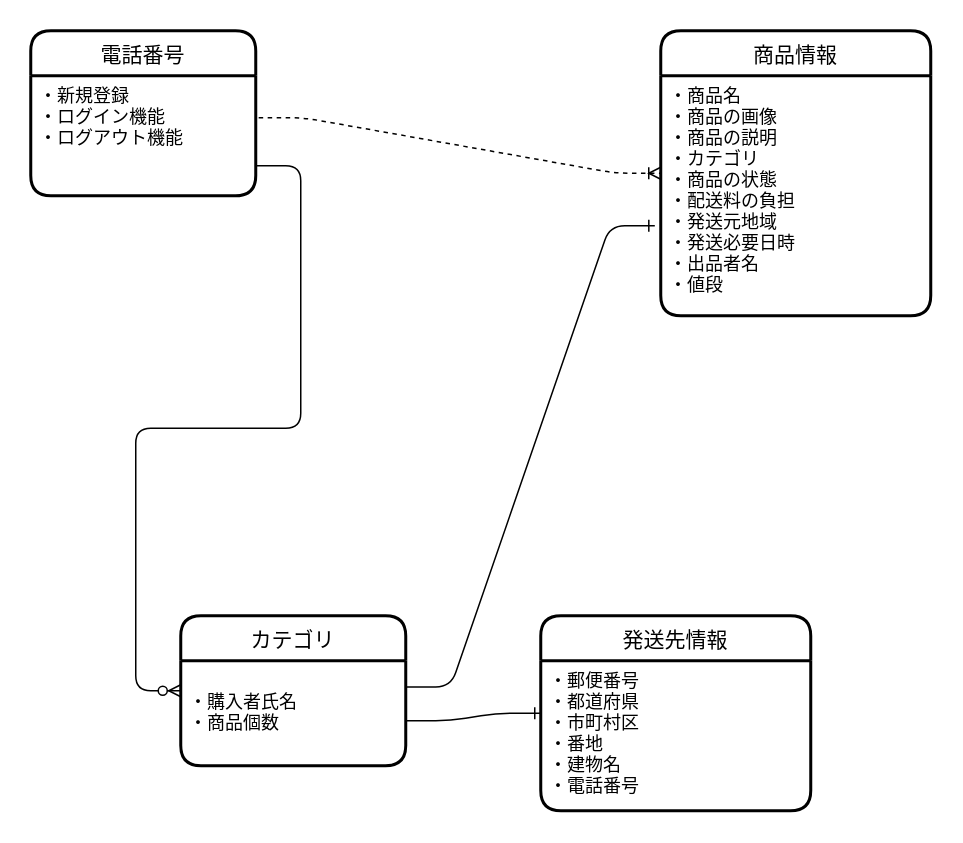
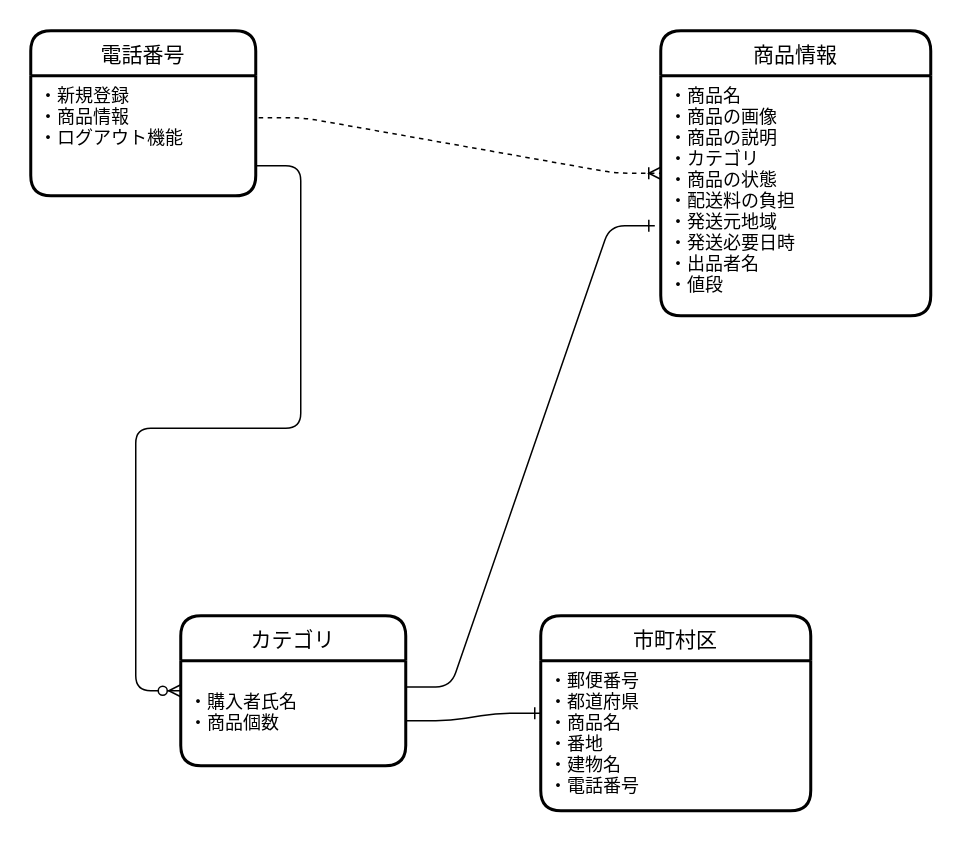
node "・新規登録 ・ログイン機能 ・ログアウト機能": label "・新規登録 ・ログイン機能 ・ログアウト機能" -> "・新規登録 ・商品情報 ・ログアウト機能"
node "発送先情報": label "発送先情報" -> "市町村区"
node "・郵便番号 ・都道府県 ・市町村区 ・番地 ・建物名 ・電話番号": label "・郵便番号 ・都道府県 ・市町村区 ・番地 ・建物名 ・電話番号" -> "・郵便番号 ・都道府県 ・商品名 ・番地 ・建物名 ・電話番号"
